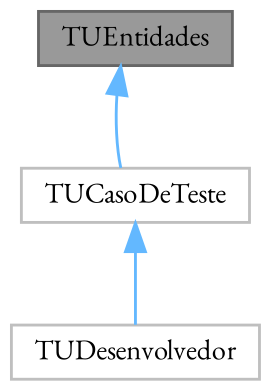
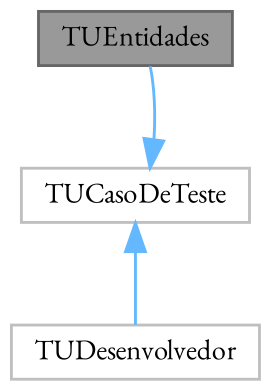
edge "TUCasoDeTeste" -> "TUEntidades": reversed
